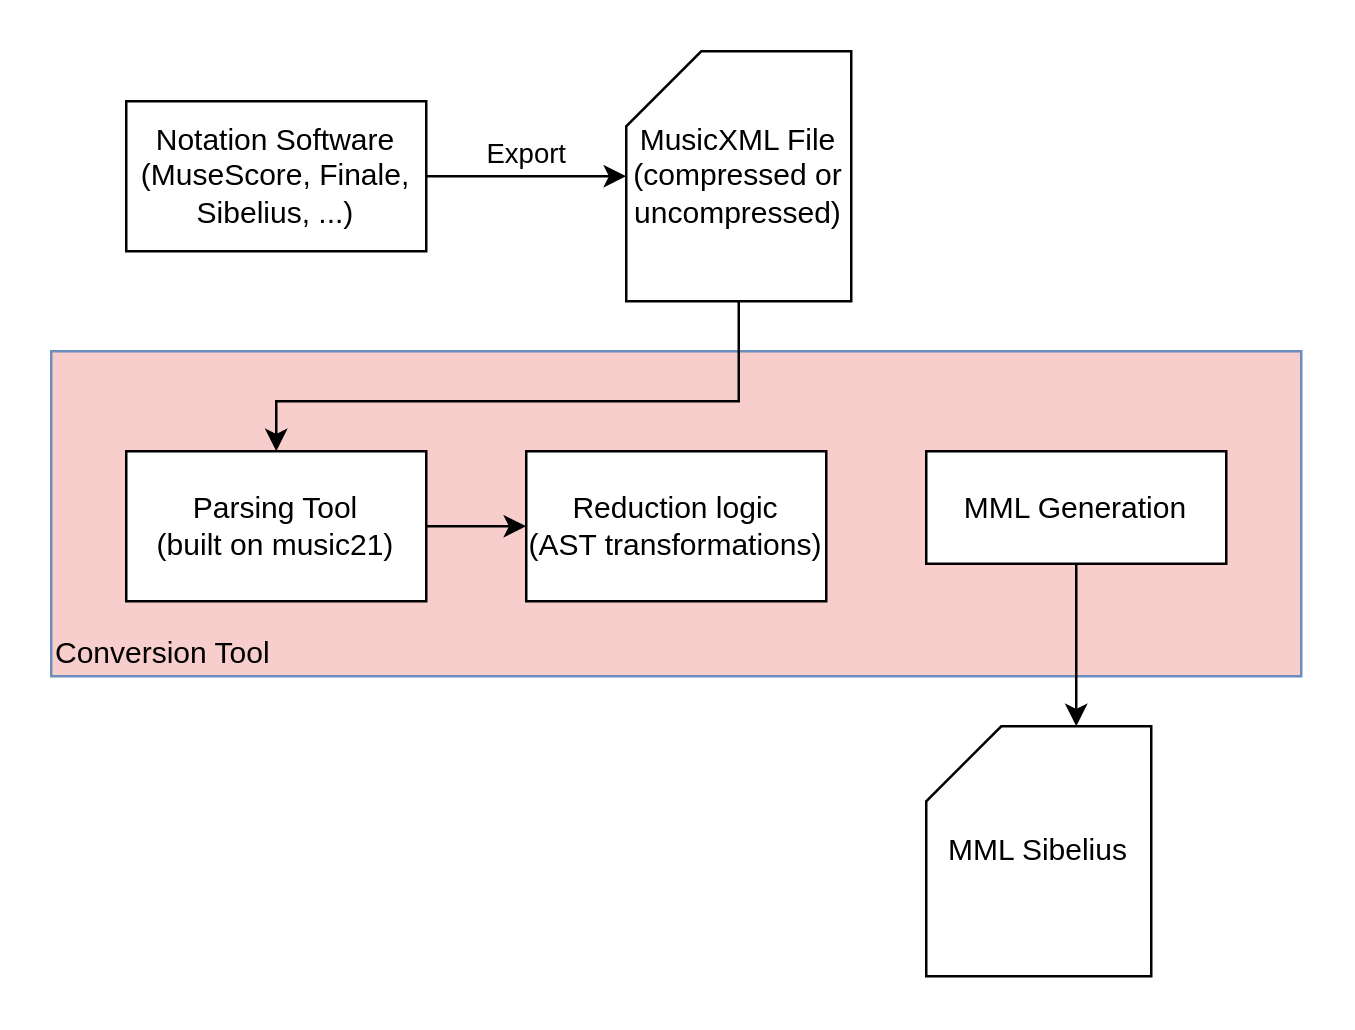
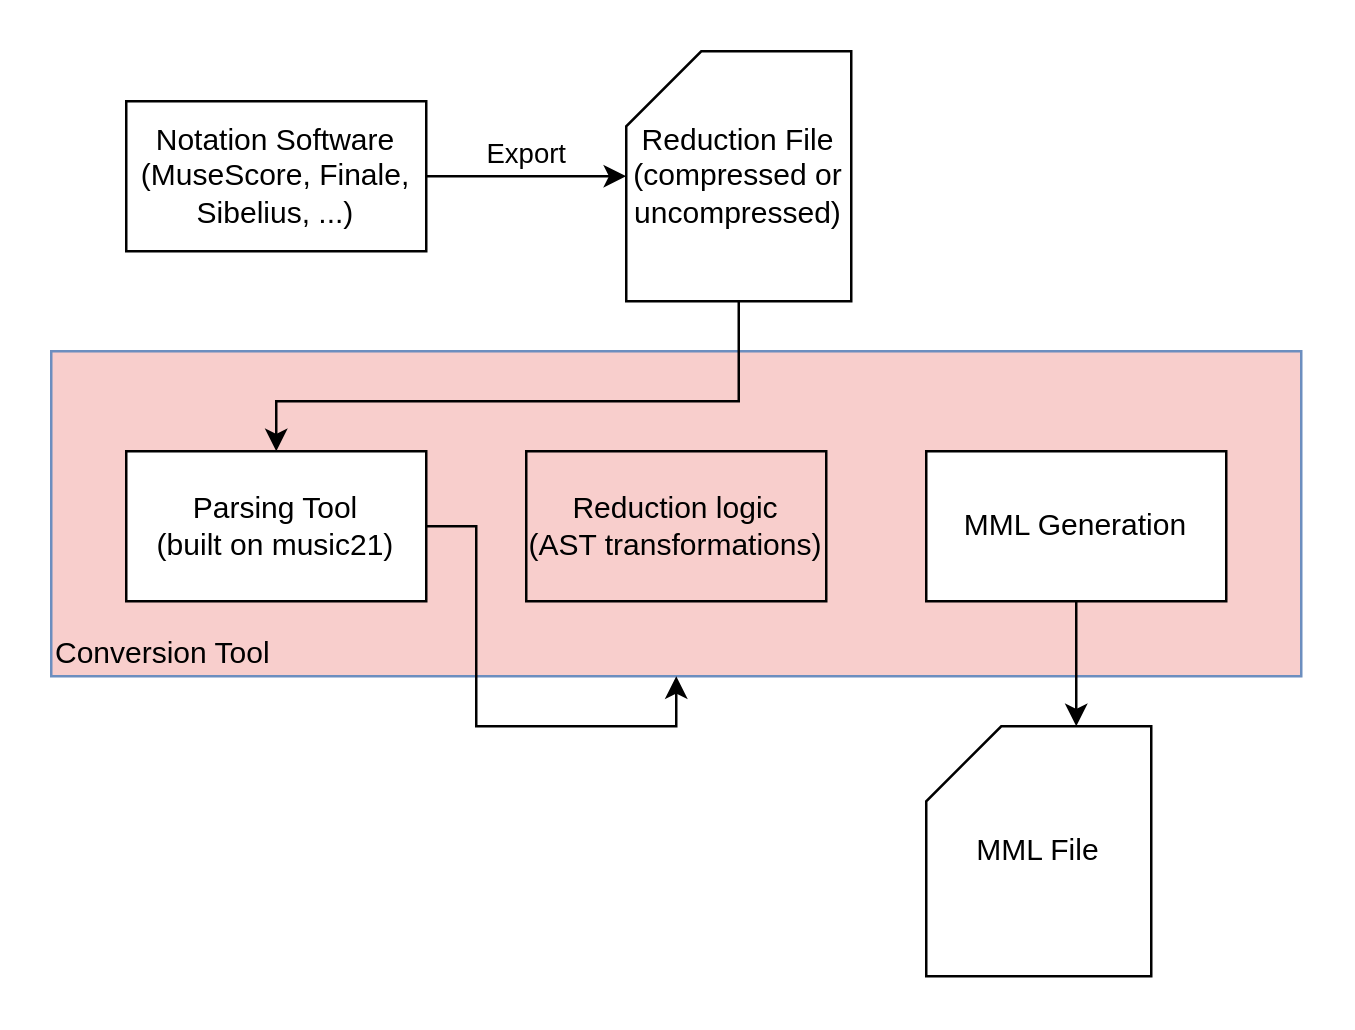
node "MusicXML File (compressed or uncompressed)": label "MusicXML File (compressed or uncompressed)" -> "Reduction File (compressed or uncompressed)"
node "MML Generation": size 300x113 -> 300x150
edge "Parsing Tool (built on music21)" -> "Reduction logic (AST transformations)": now "Parsing Tool (built on music21)" -> "Conversion Tool"
node "Reduction logic (AST transformations)": fillcolor #ffffff -> #f8cecc
node "MML Sibelius": label "MML Sibelius" -> "MML File"
